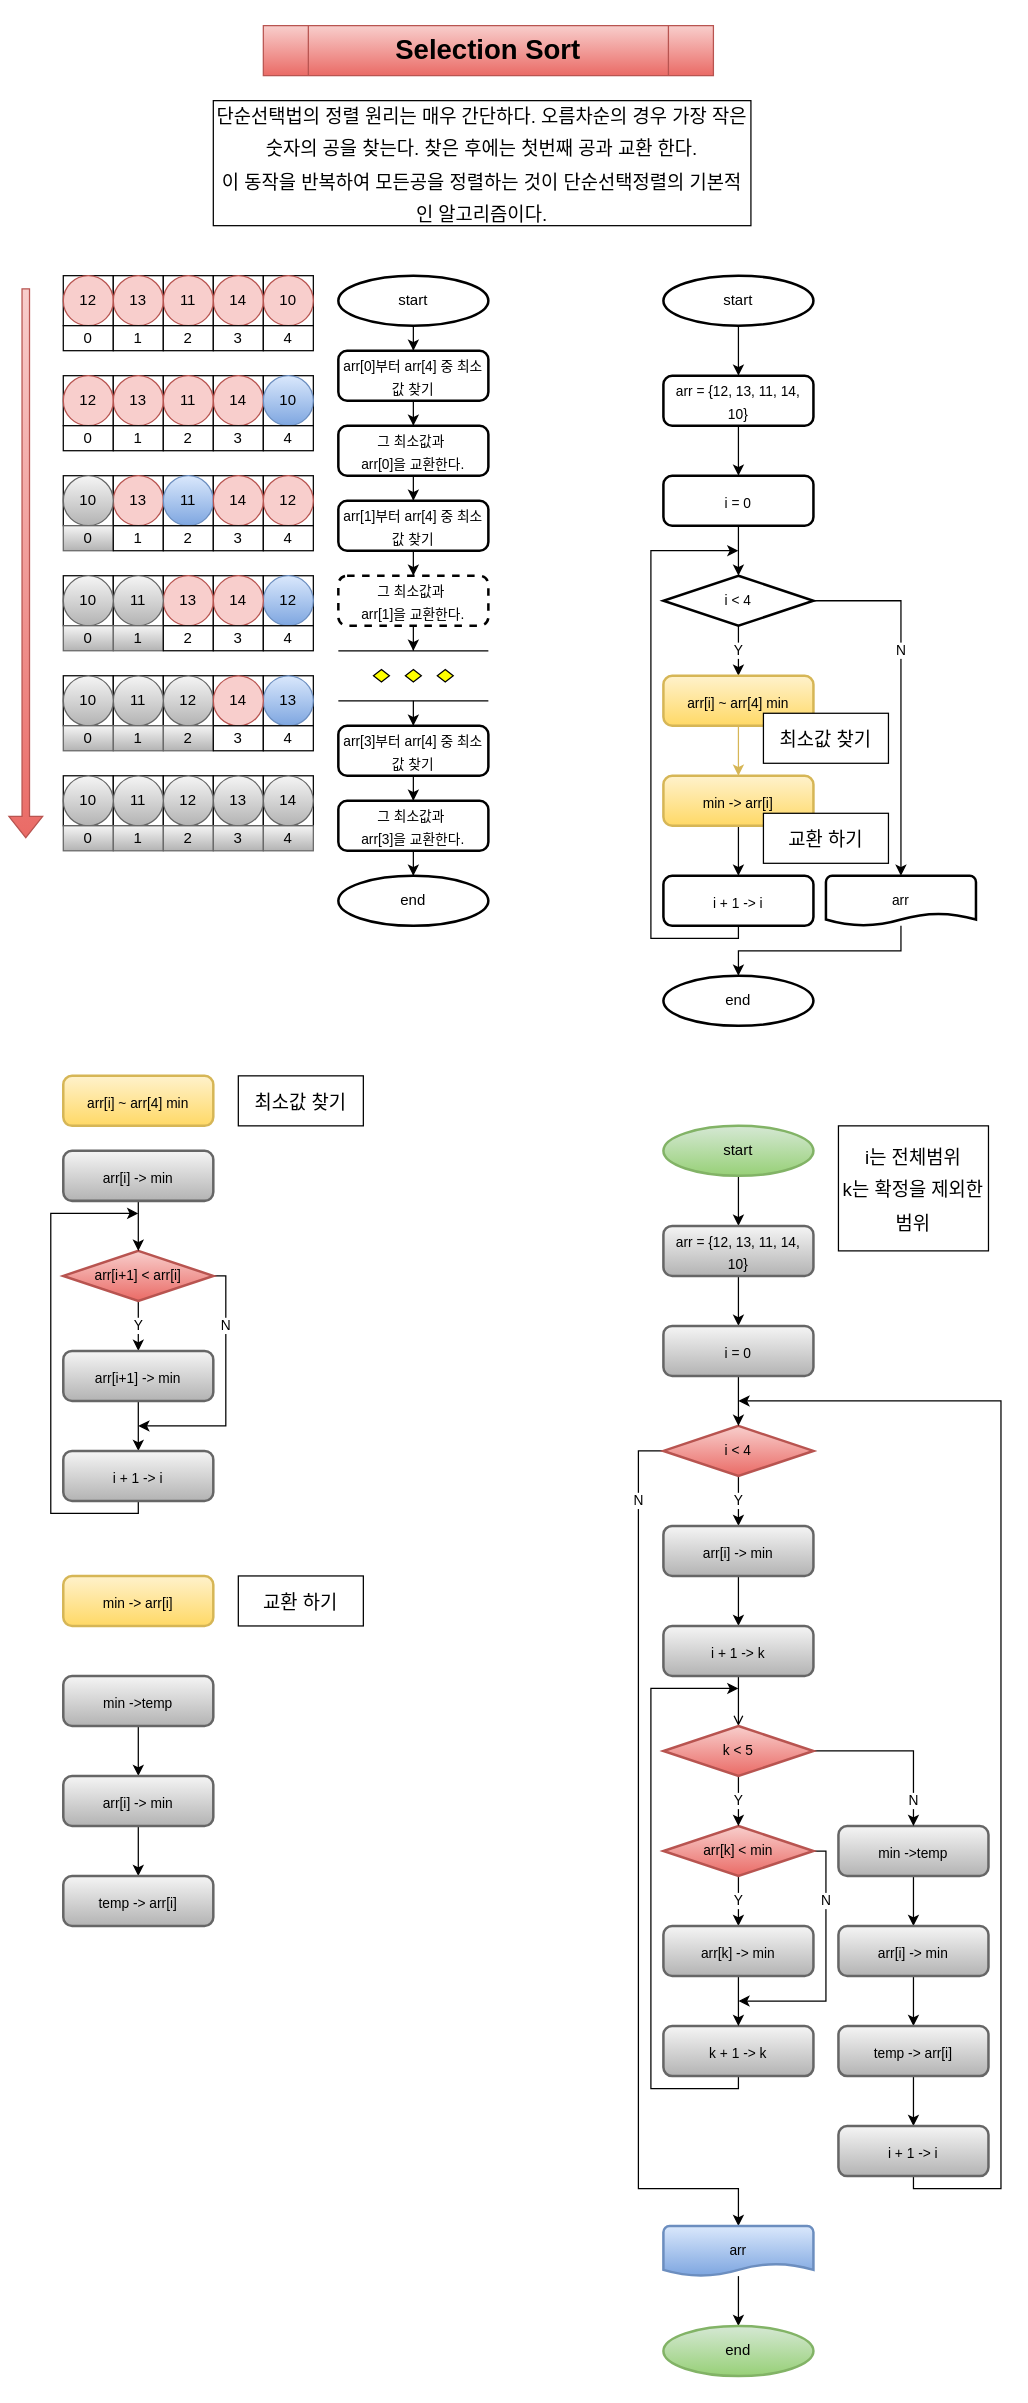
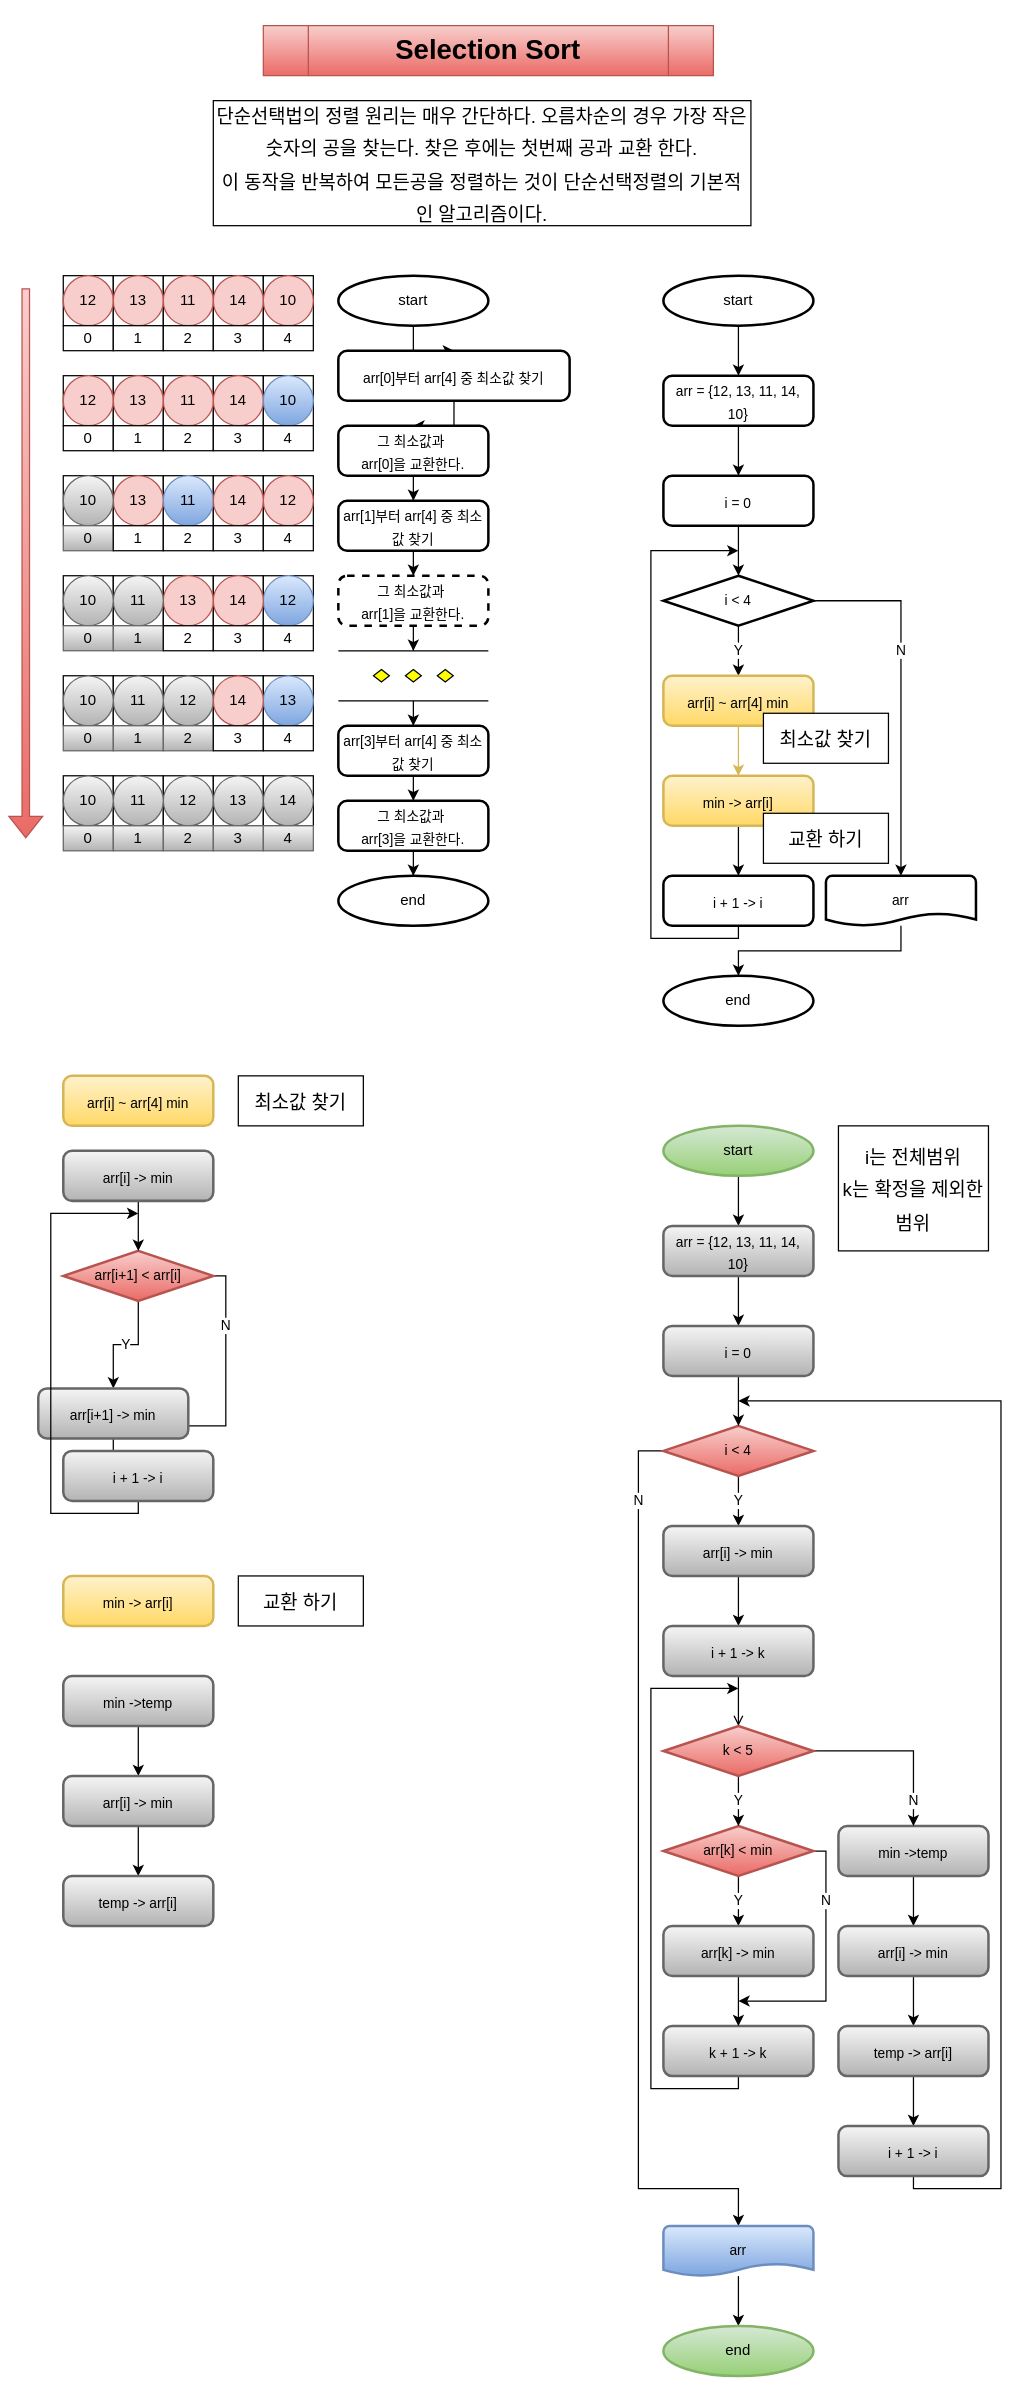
node "arr[0]부터 arr[4] 중 최소값 찾기": size 150x50 -> 231x50
node "arr[i+1] -> min": moved (138, 1376) -> (113, 1413)
